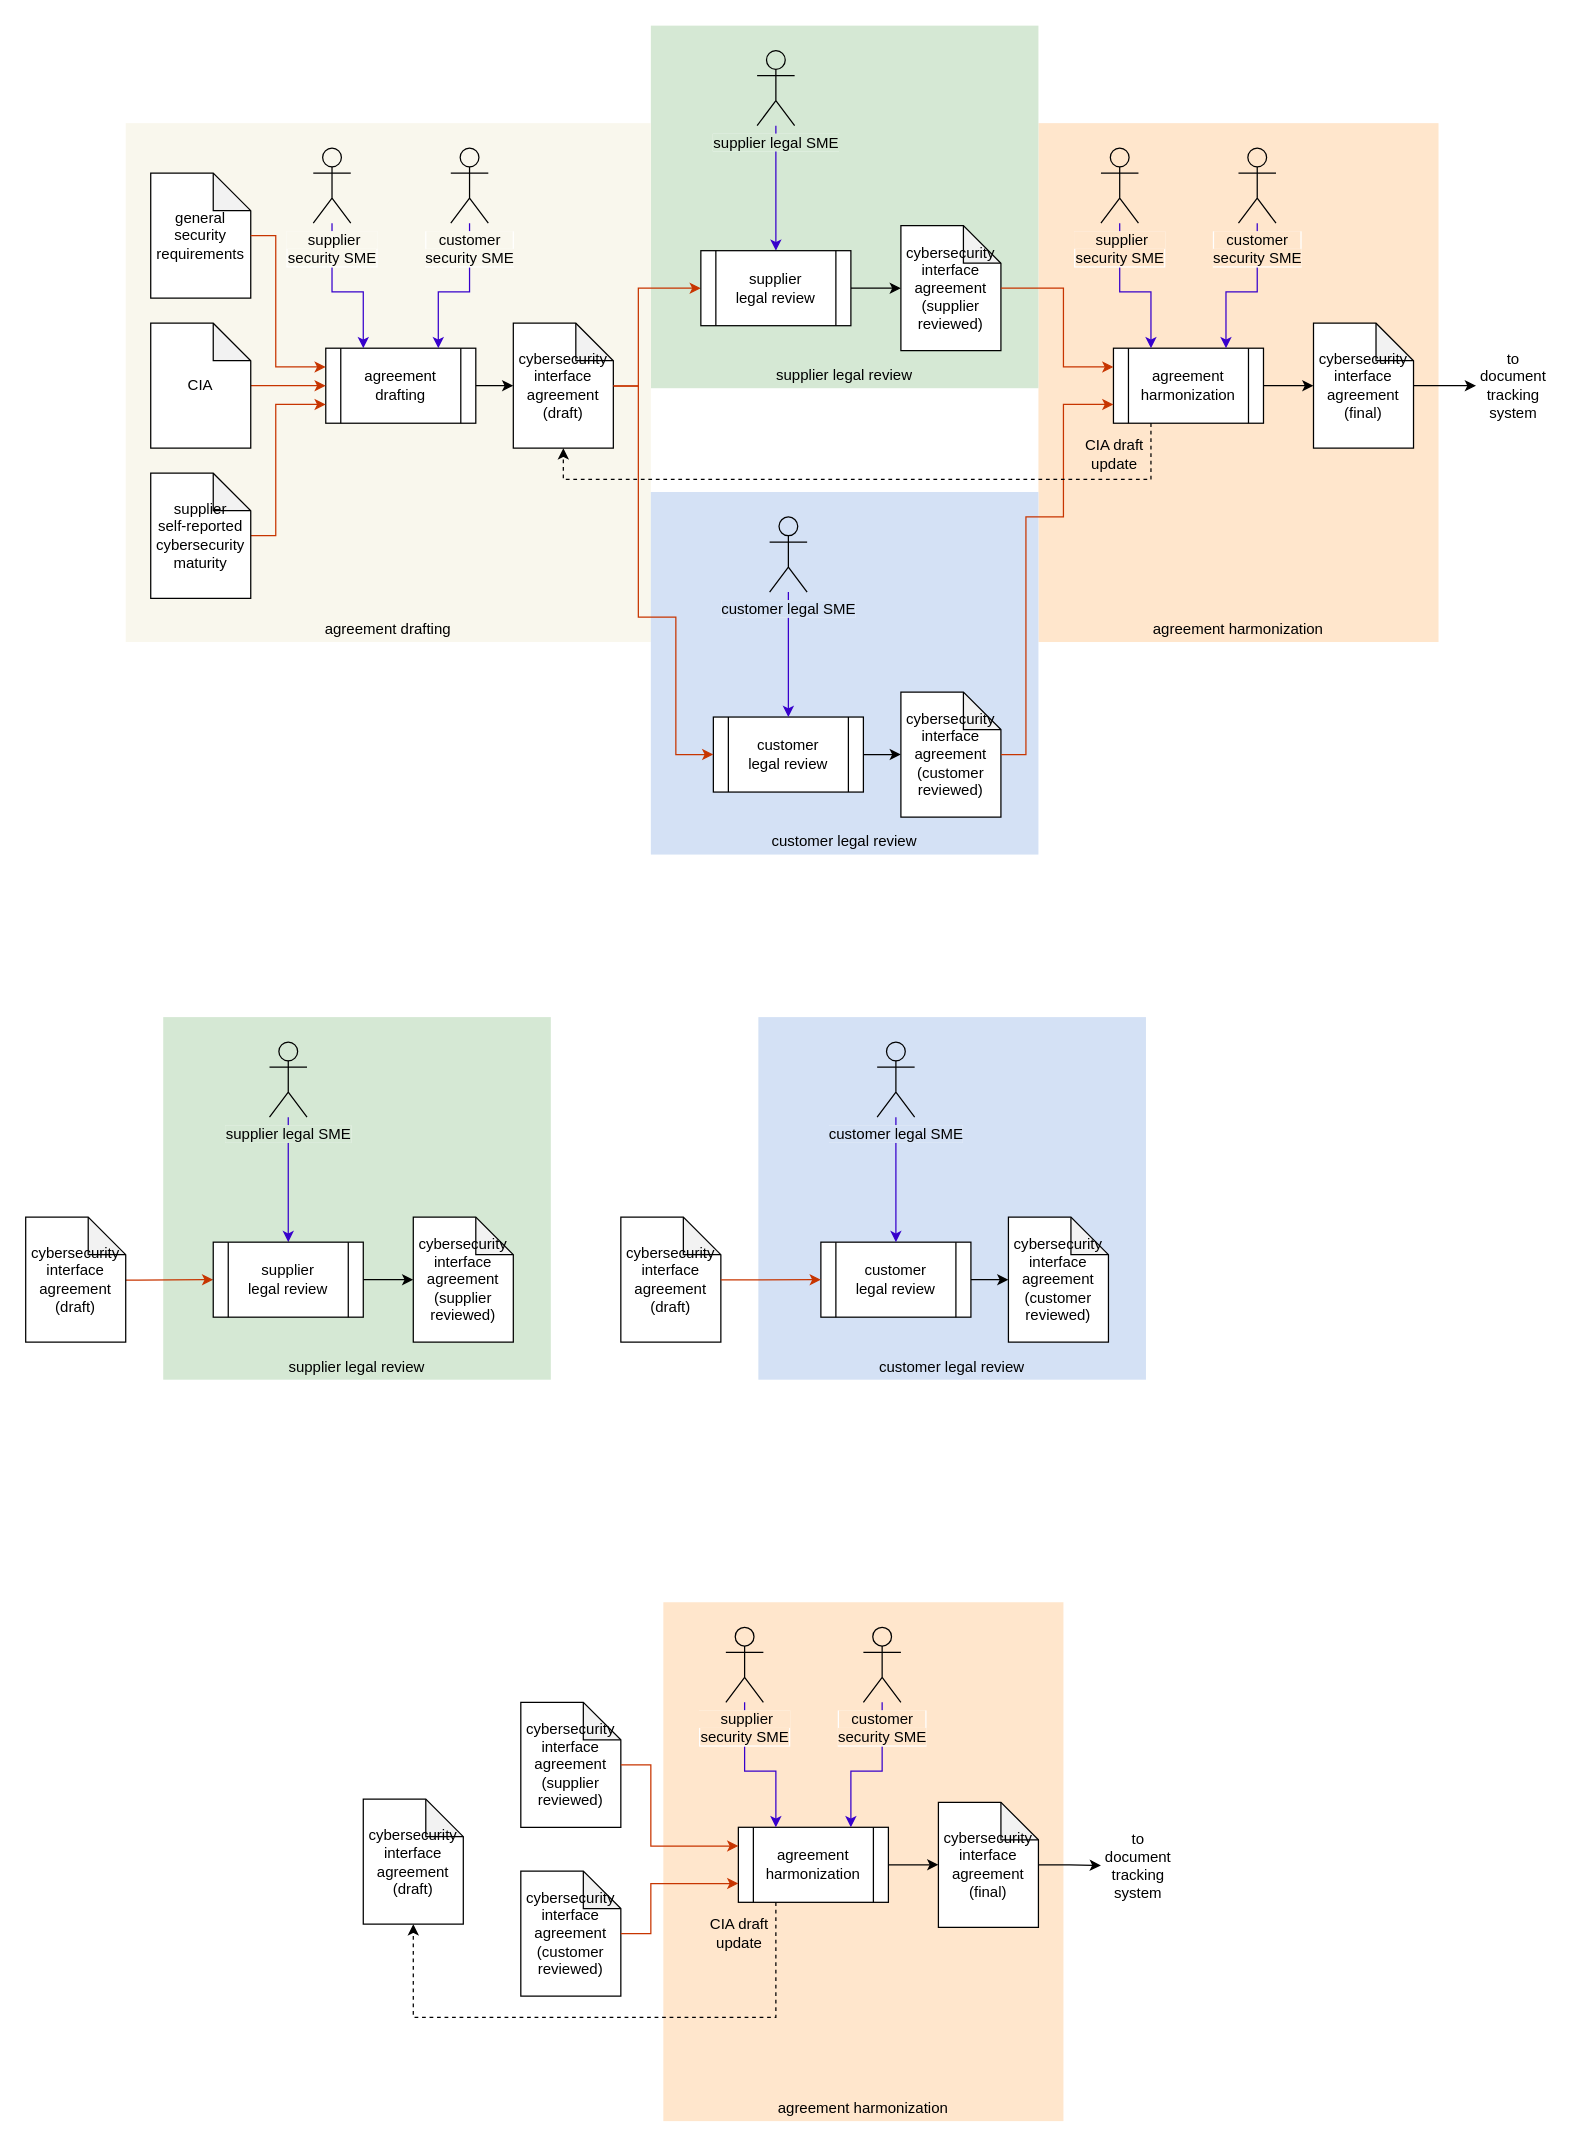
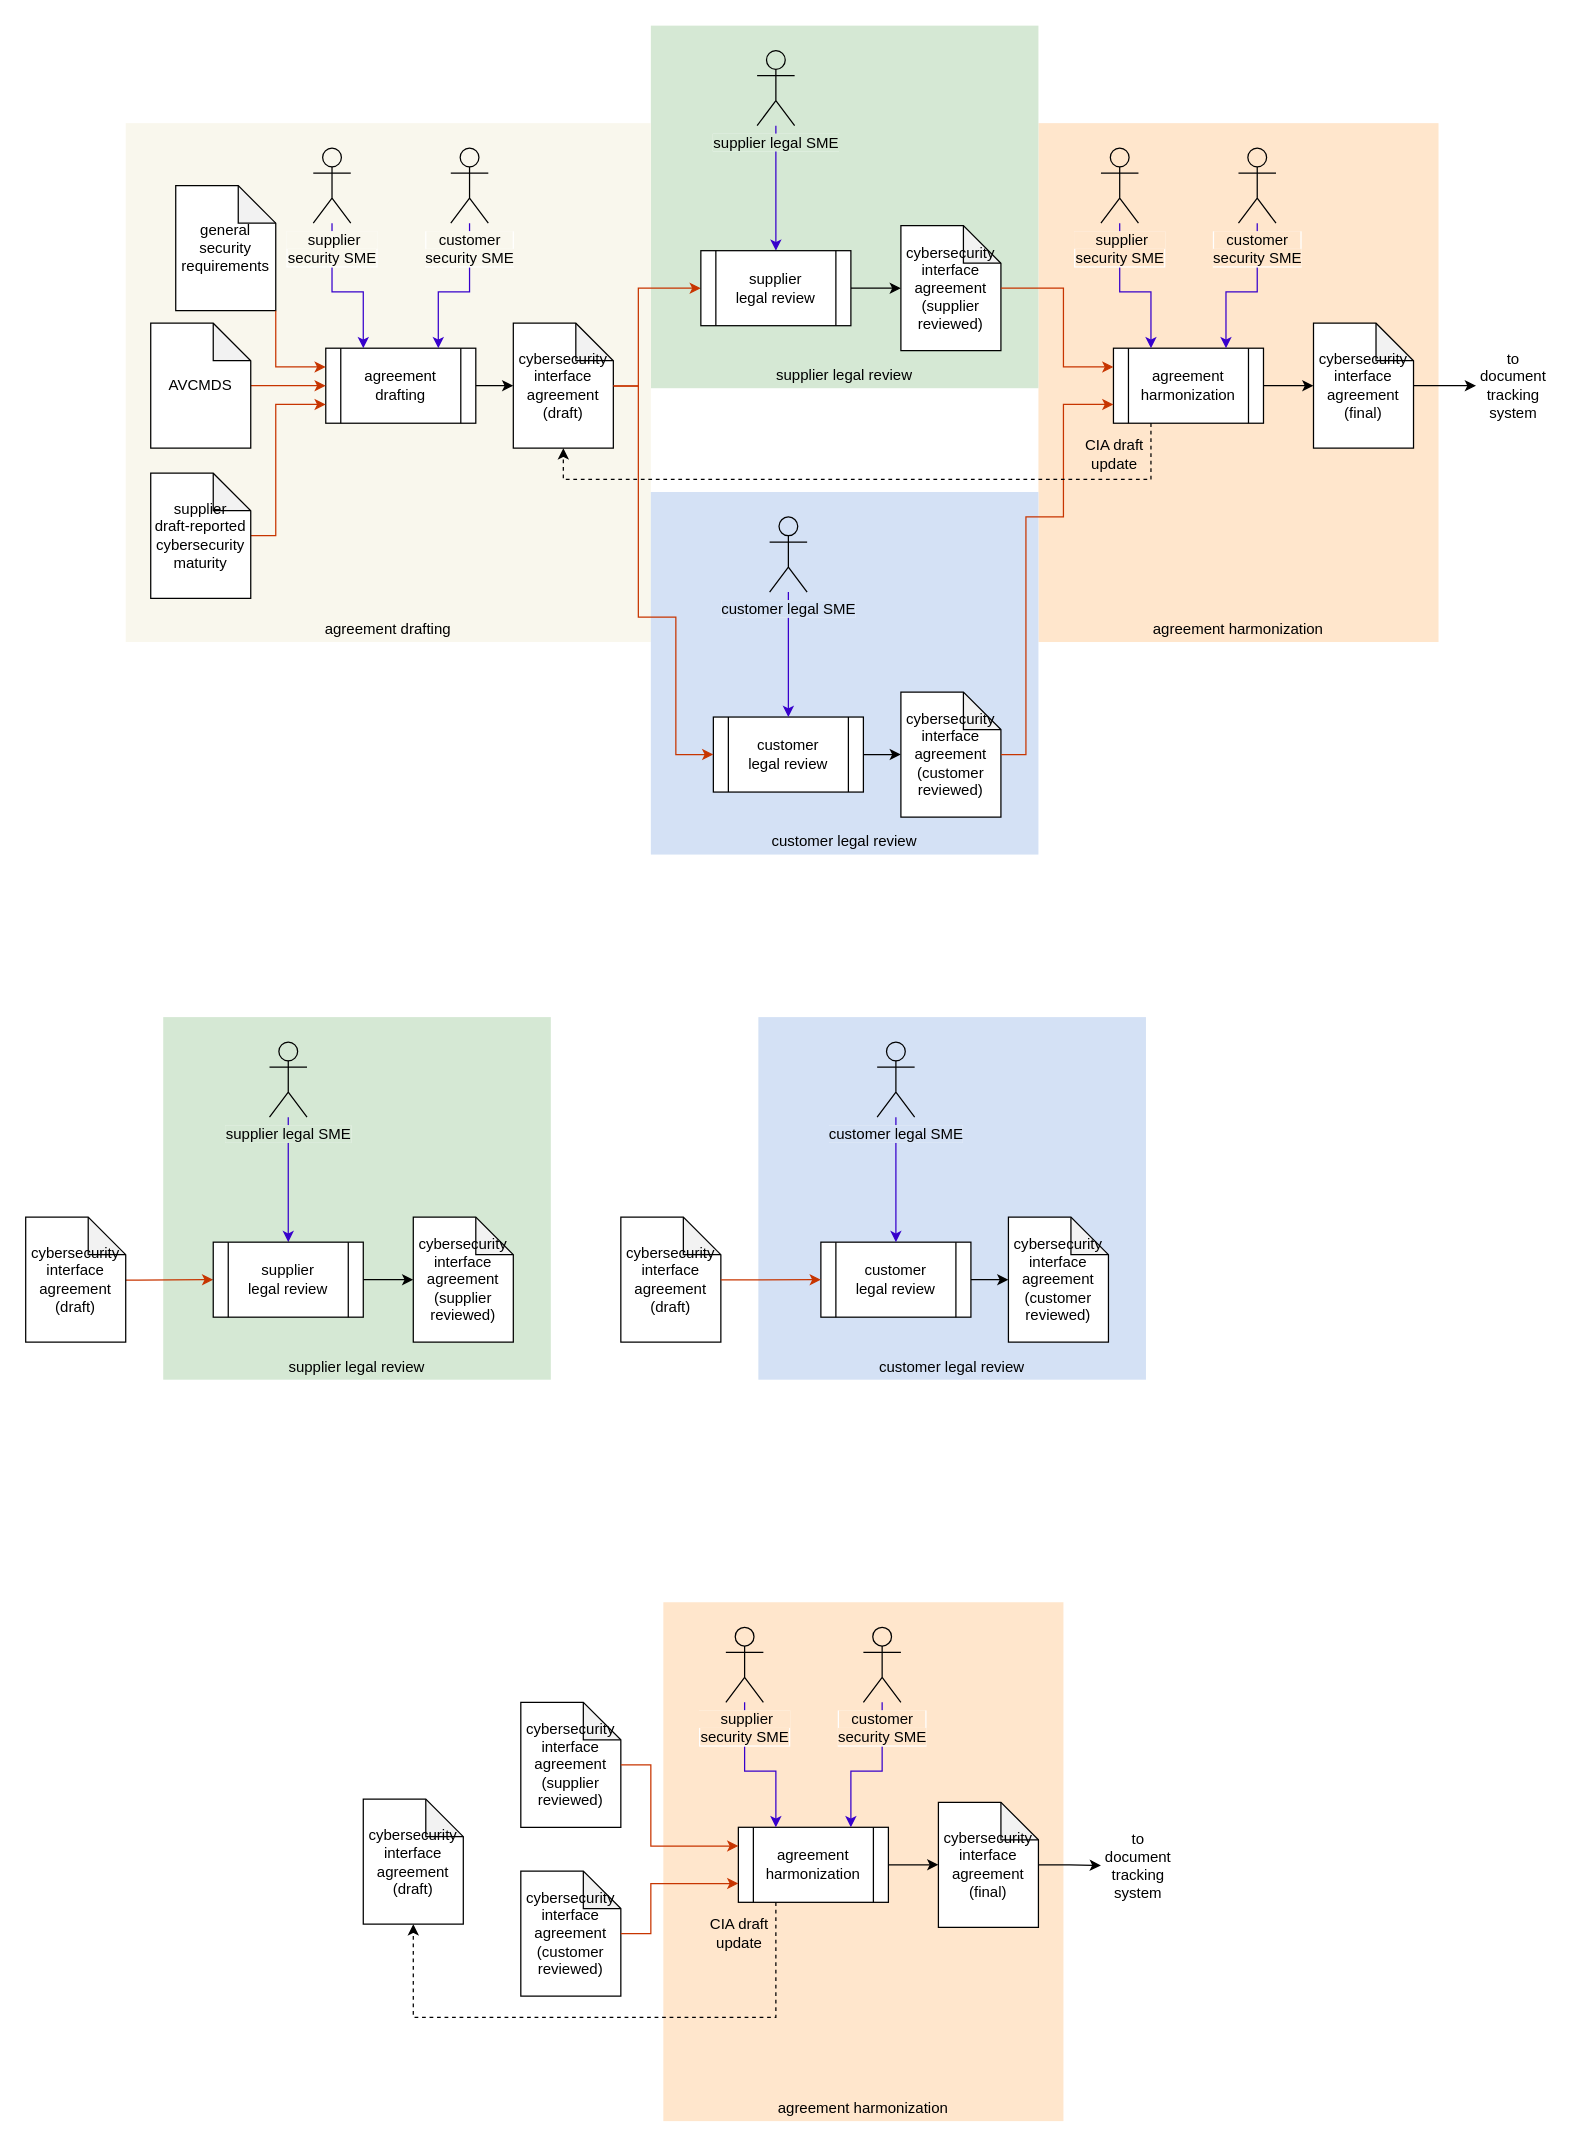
node "general security requirements": moved (201, 236) -> (226, 248)
node "CIA": label "CIA" -> "AVCMDS"
node "supplier self-reported cybersecurity maturity": label "supplier self-reported cybersecurity maturity" -> "supplier draft-reported cybersecurity maturity"
